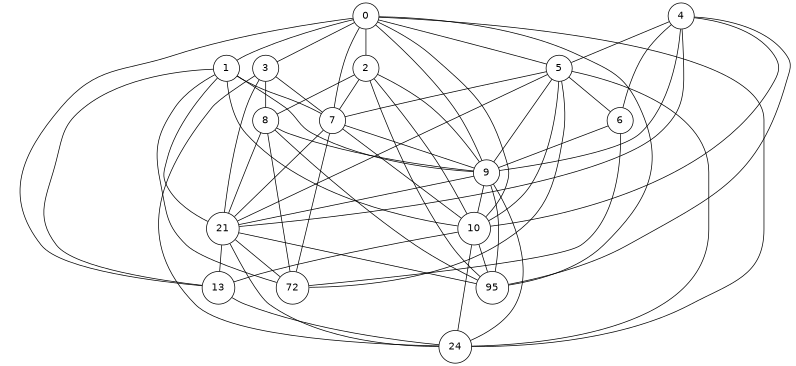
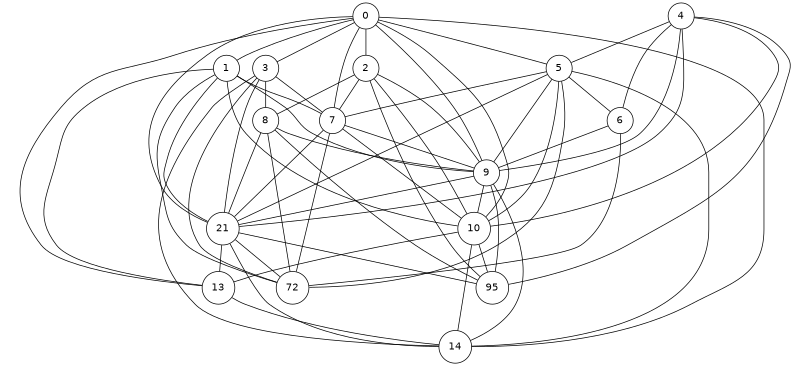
edge "0" -- "95": now "0" -- "21"
edge "3" -- "72": added
node "24": label "24" -> "14"
